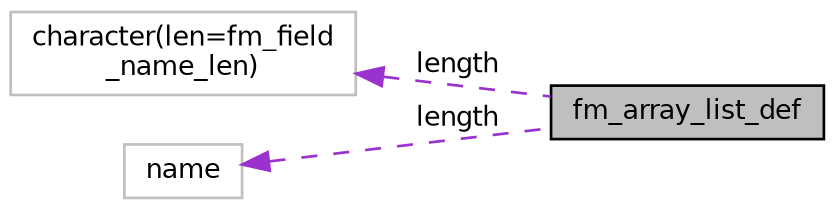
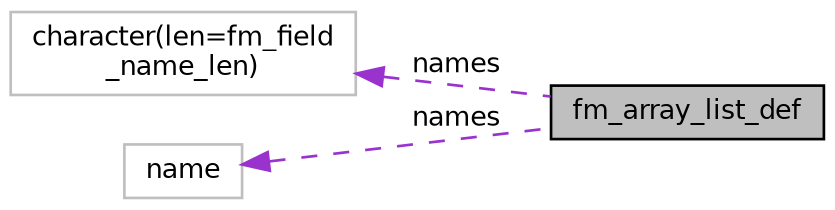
edge "fm_array_list_def" -> "character(len=fm_field _name_len)": label " length" -> " names"
edge "fm_array_list_def" -> "name": label " length" -> " names"
